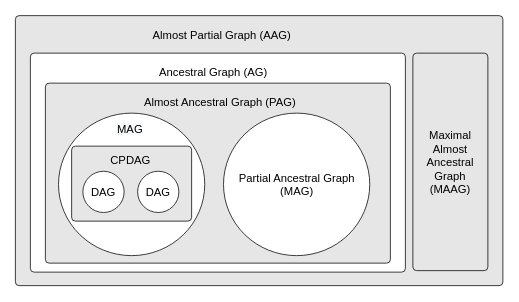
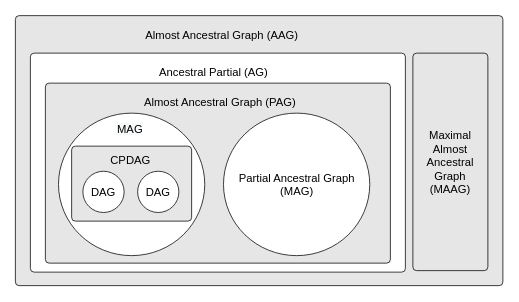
node "Almost Partial Graph (AAG)": label "Almost Partial Graph (AAG)" -> "Almost Ancestral Graph (AAG)"
node "Ancestral Graph (AG)": label "Ancestral Graph (AG)" -> "Ancestral Partial (AG)"
